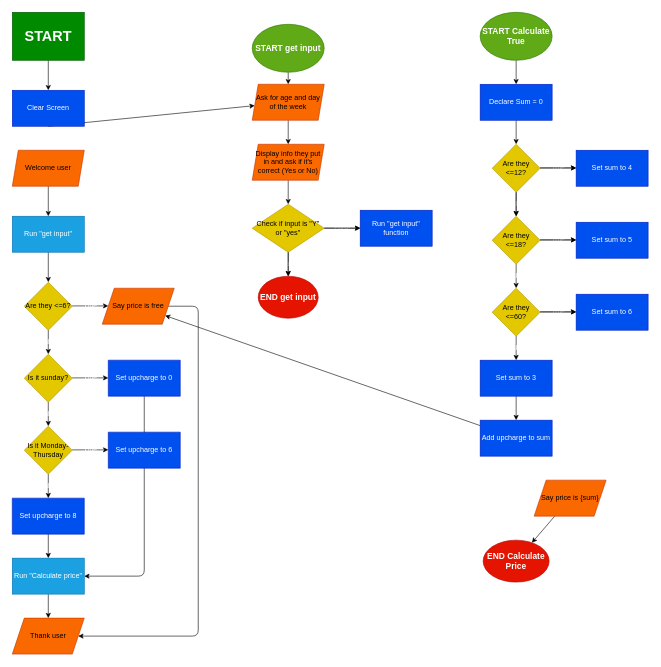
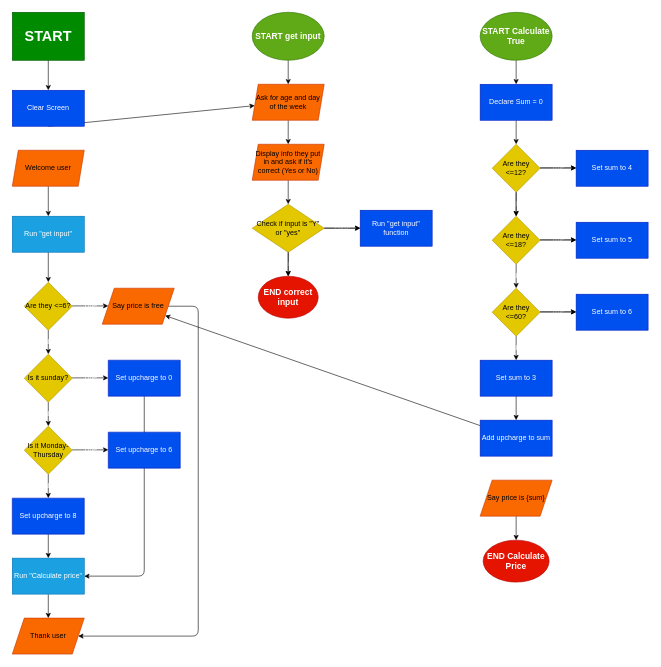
node "START get input": moved (288, 48) -> (288, 36)
node "END get input": label "END get input" -> "END correct input"
node "Say price is {sum}": moved (570, 498) -> (516, 498)
